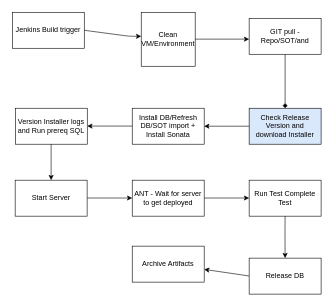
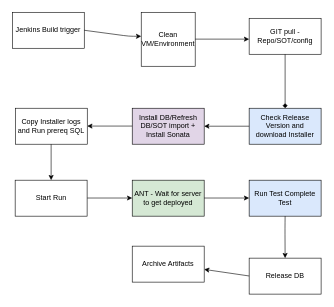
node "GIT pull - Repo/SOT/and": label "GIT pull - Repo/SOT/and" -> "GIT pull - Repo/SOT/config"
node "Version Installer logs and Run prereq SQL": label "Version Installer logs and Run prereq SQL" -> "Copy Installer logs and Run prereq SQL"
node "Install DB/Refresh DB/SOT import + Install Sonata": fillcolor #ffffff -> #e1d5e7
node "Start Server": label "Start Server" -> "Start Run"
node "ANT - Wait for server to get deployed": fillcolor #ffffff -> #d5e8d4
node "Run Test Complete Test": fillcolor #ffffff -> #dae8fc
